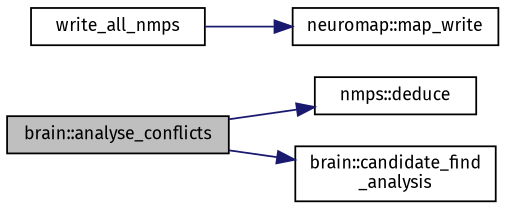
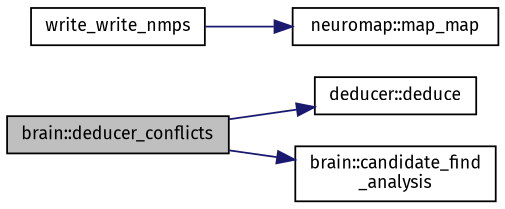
node "write_all_nmps": label "write_all_nmps" -> "write_write_nmps"
node "neuromap::map_write": label "neuromap::map_write" -> "neuromap::map_map"
node "nmps::deduce": label "nmps::deduce" -> "deducer::deduce"
node "brain::analyse_conflicts": label "brain::analyse_conflicts" -> "brain::deducer_conflicts"
